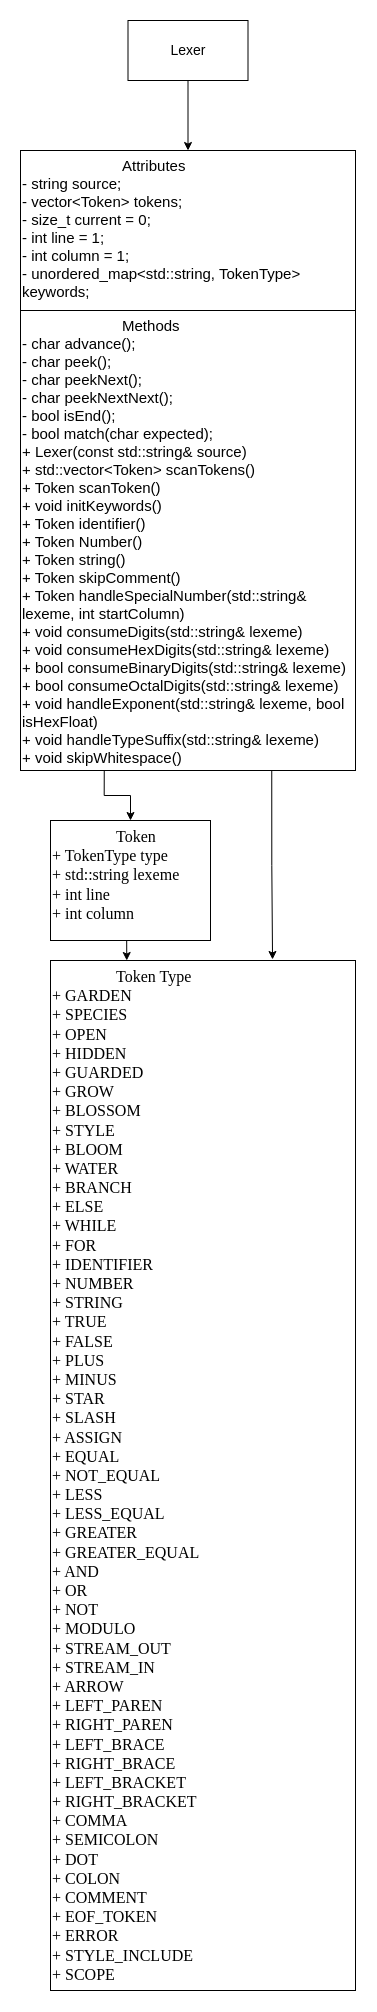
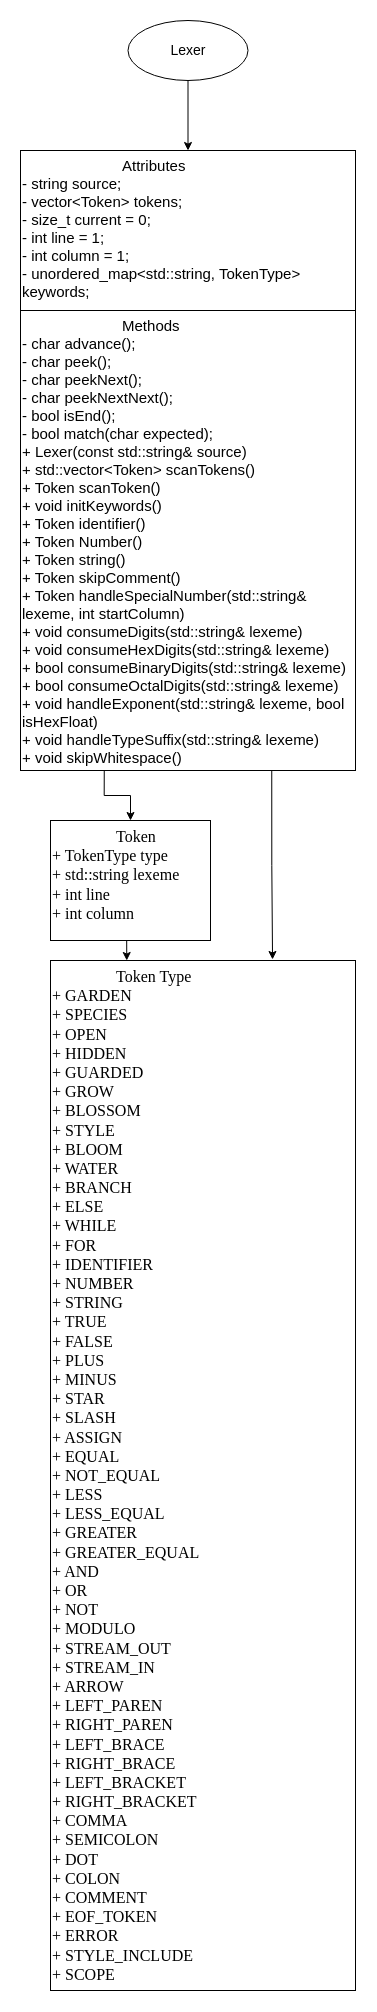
node "Lexer": shape rectangle -> ellipse
